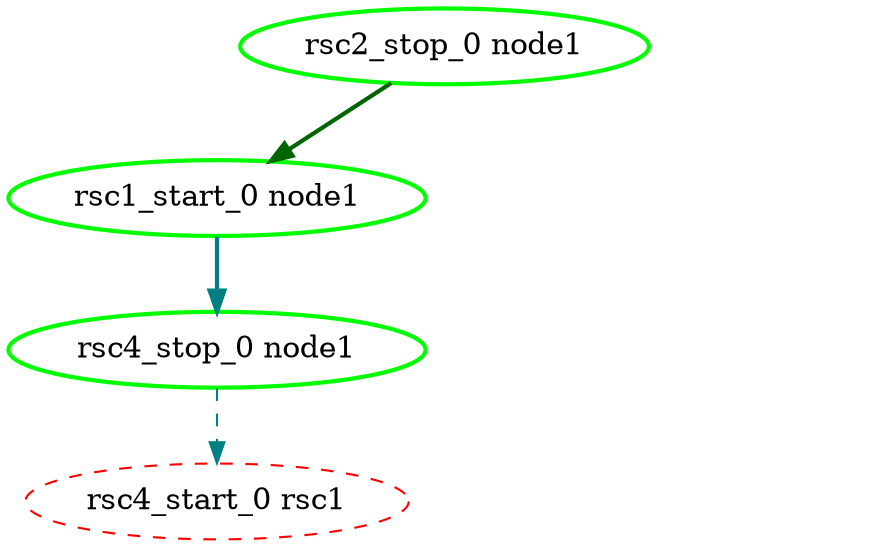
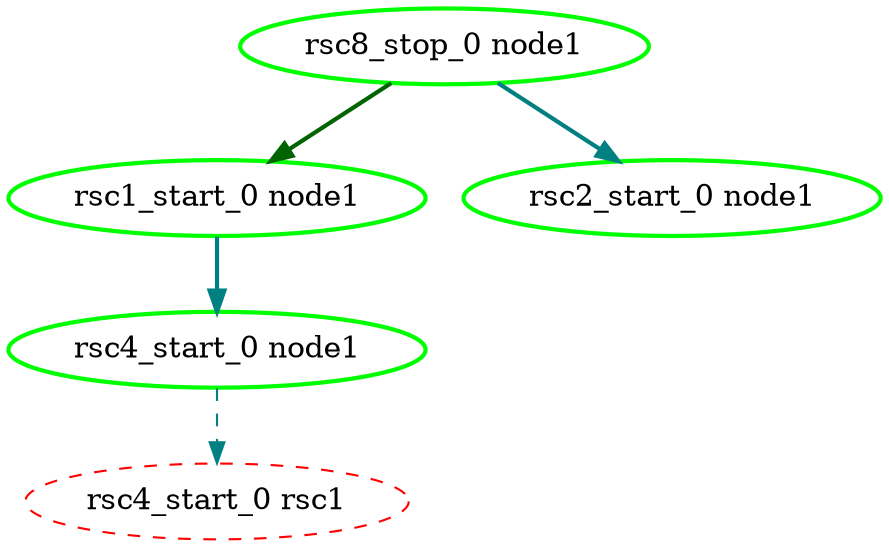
node "rsc2_stop_0 node1": label "rsc2_stop_0 node1" -> "rsc8_stop_0 node1"
node "rsc2_start_0 node1": added
node "rsc4_stop_0 node1": label "rsc4_stop_0 node1" -> "rsc4_start_0 node1"
